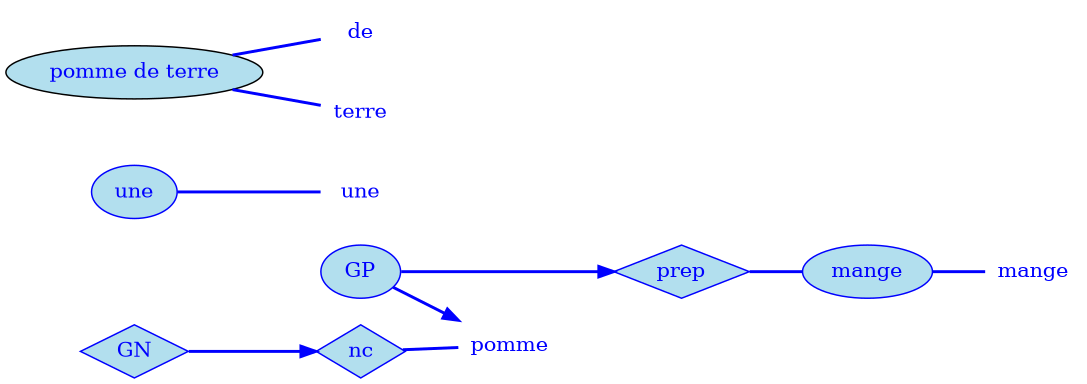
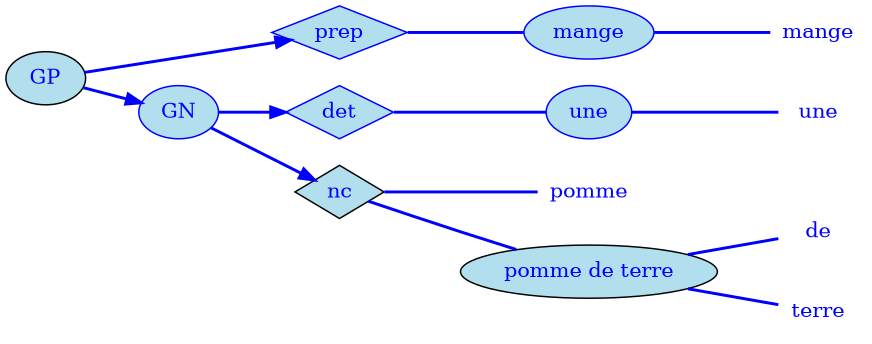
node "det": added
edge "nc" -- "pomme de terre": added
node "GP": color blue -> black
edge "GP" -> "pomme": now "GP" -> "GN"
node "GN": shape diamond -> ellipse
node "nc": color blue -> black
